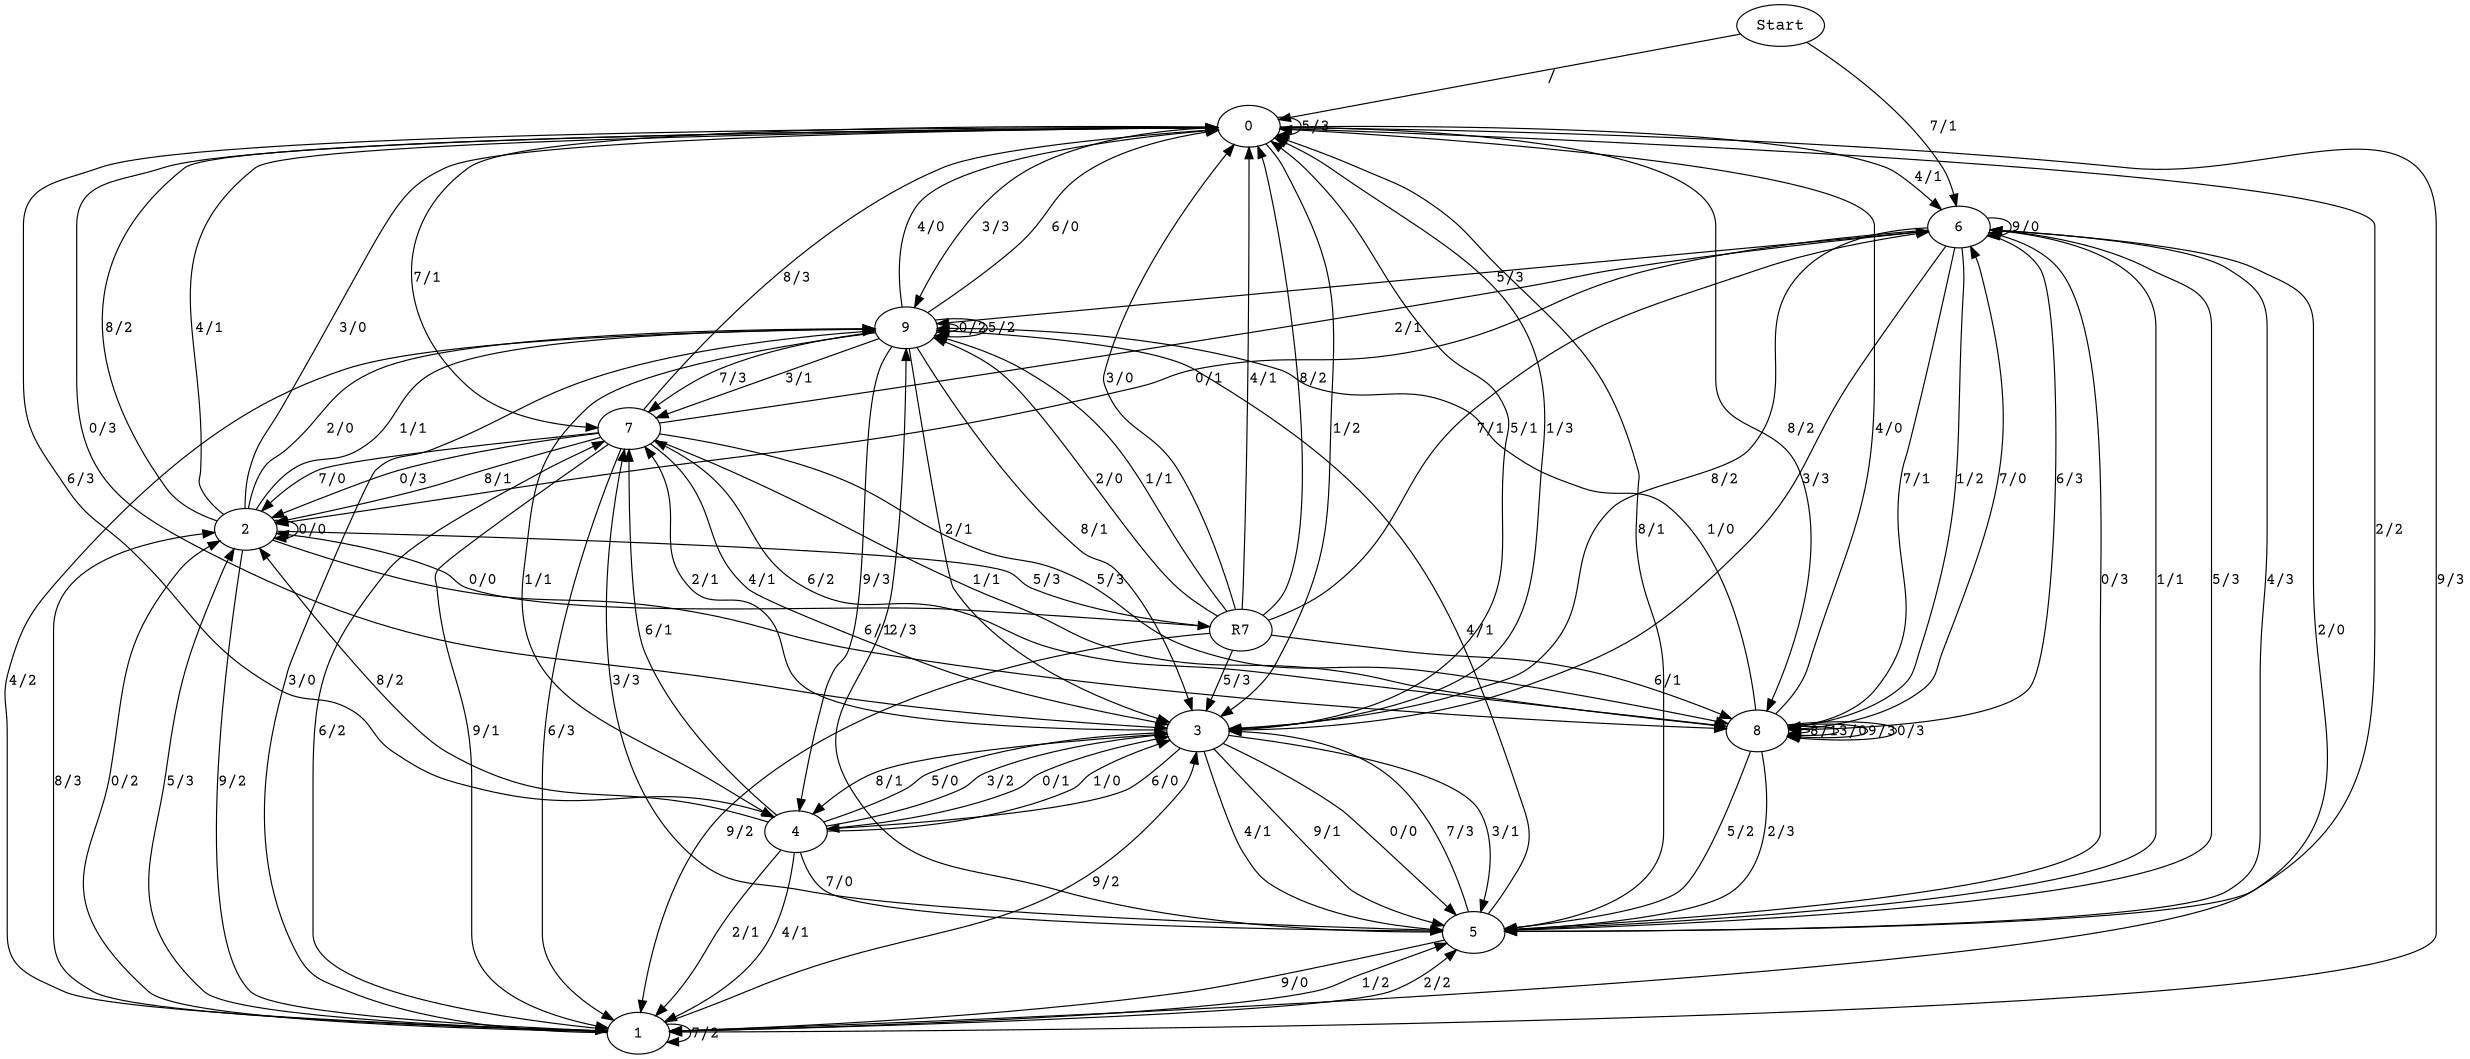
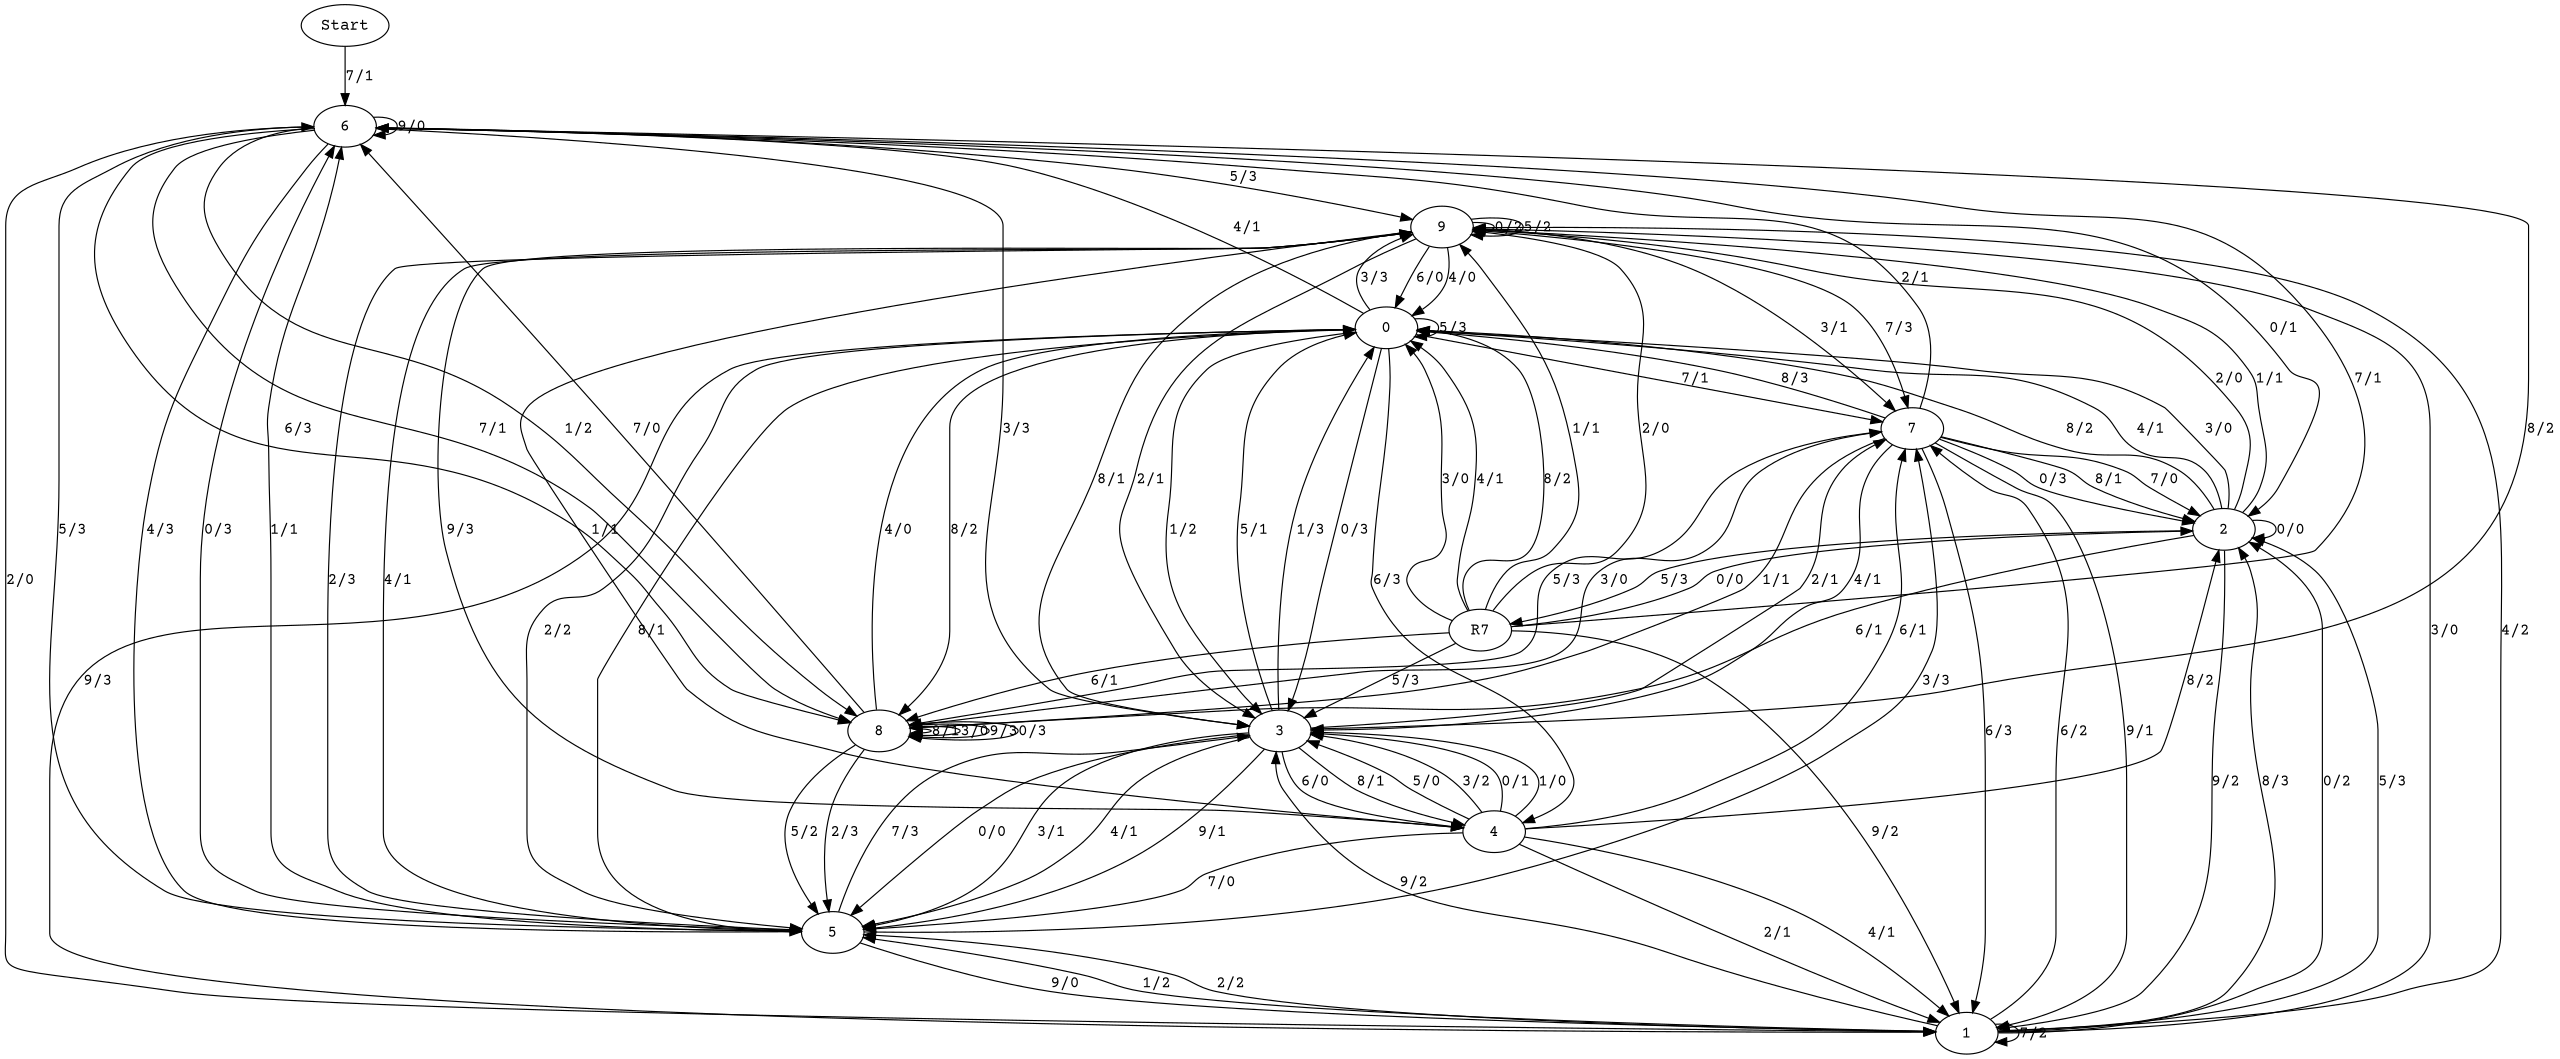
edge "Start" -> "0": removed, label "/"
edge "8" -> "9": removed, label "1/0"
edge "8" -> "7": label "6/2" -> "3/0"
